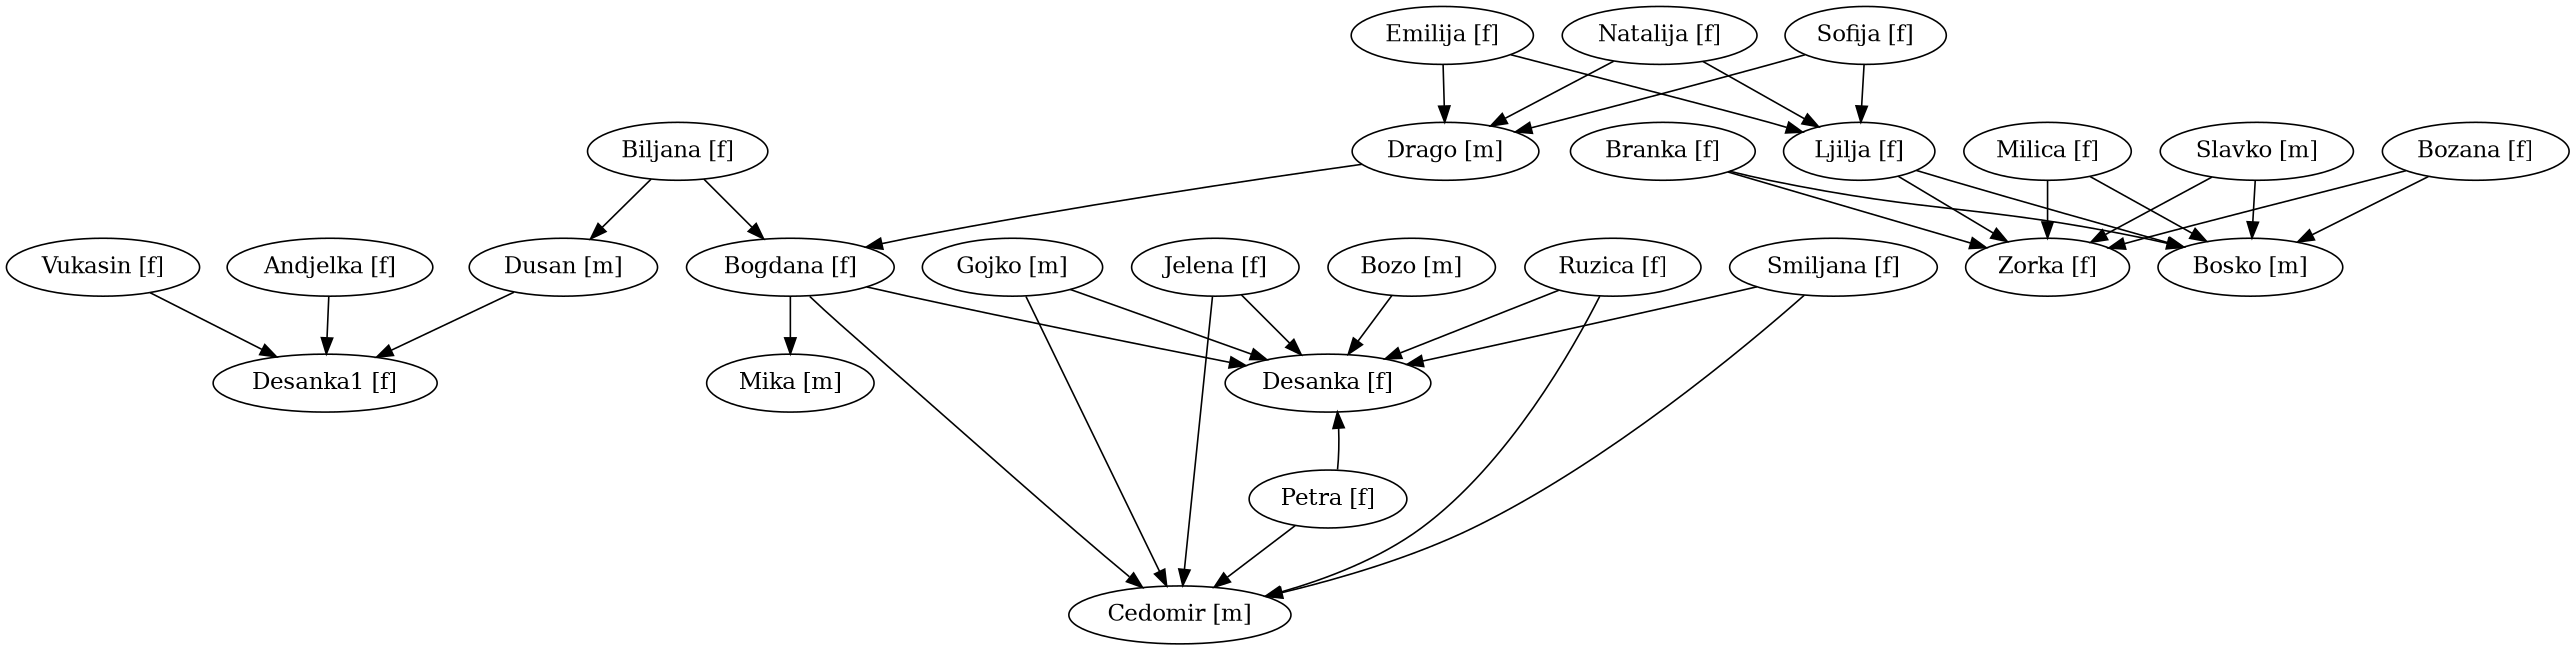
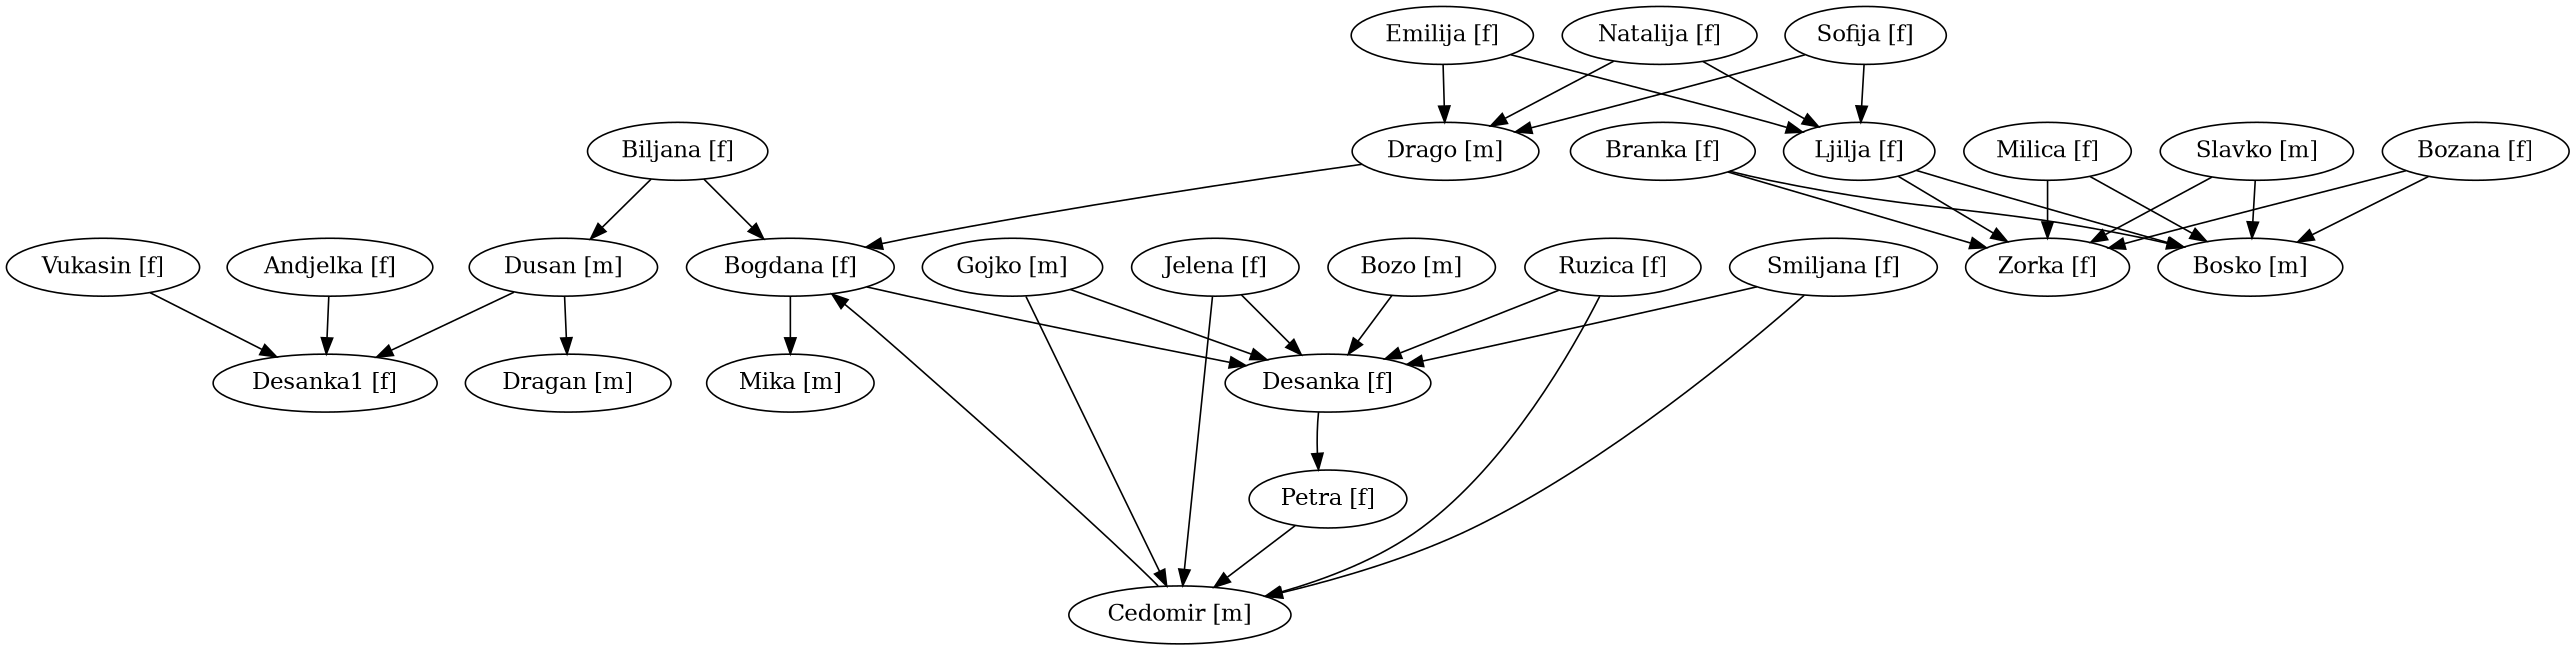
node "Dragan [m]": added
edge "Bogdana [f]" -> "Cedomir [m]": reversed
edge "Petra [f]" -> "Desanka [f]": reversed
